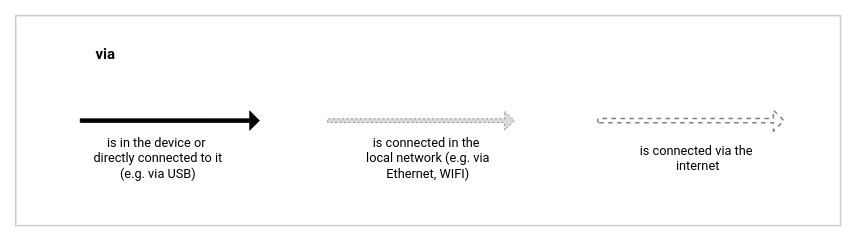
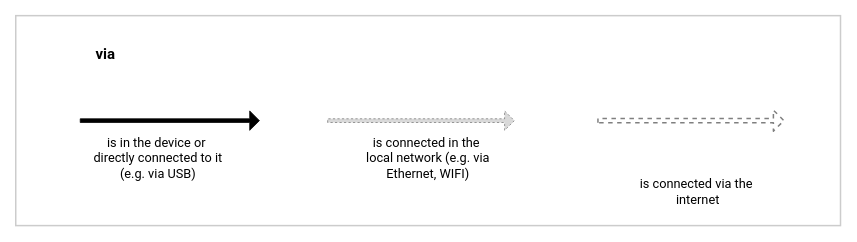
node "is connected via the internet": moved (698, 158) -> (698, 192)
